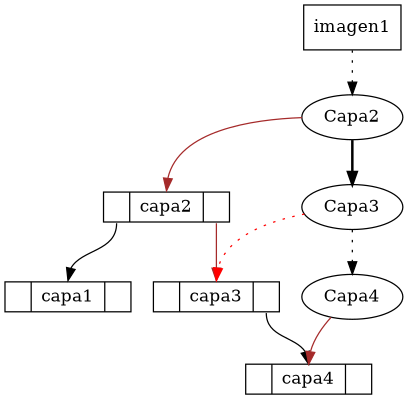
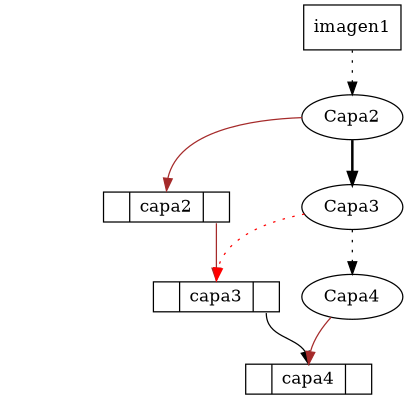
node "capa1": removed
